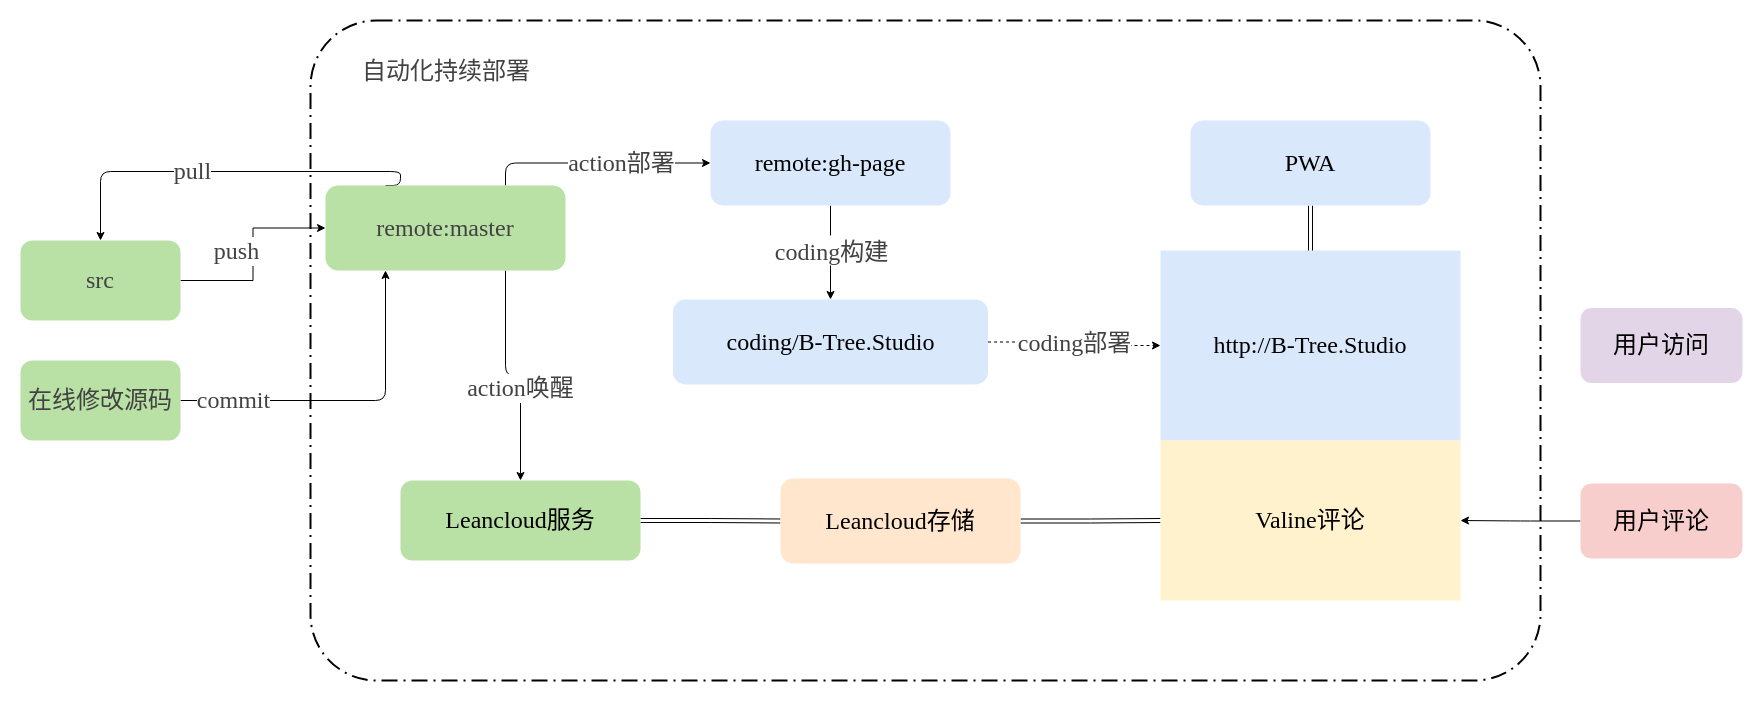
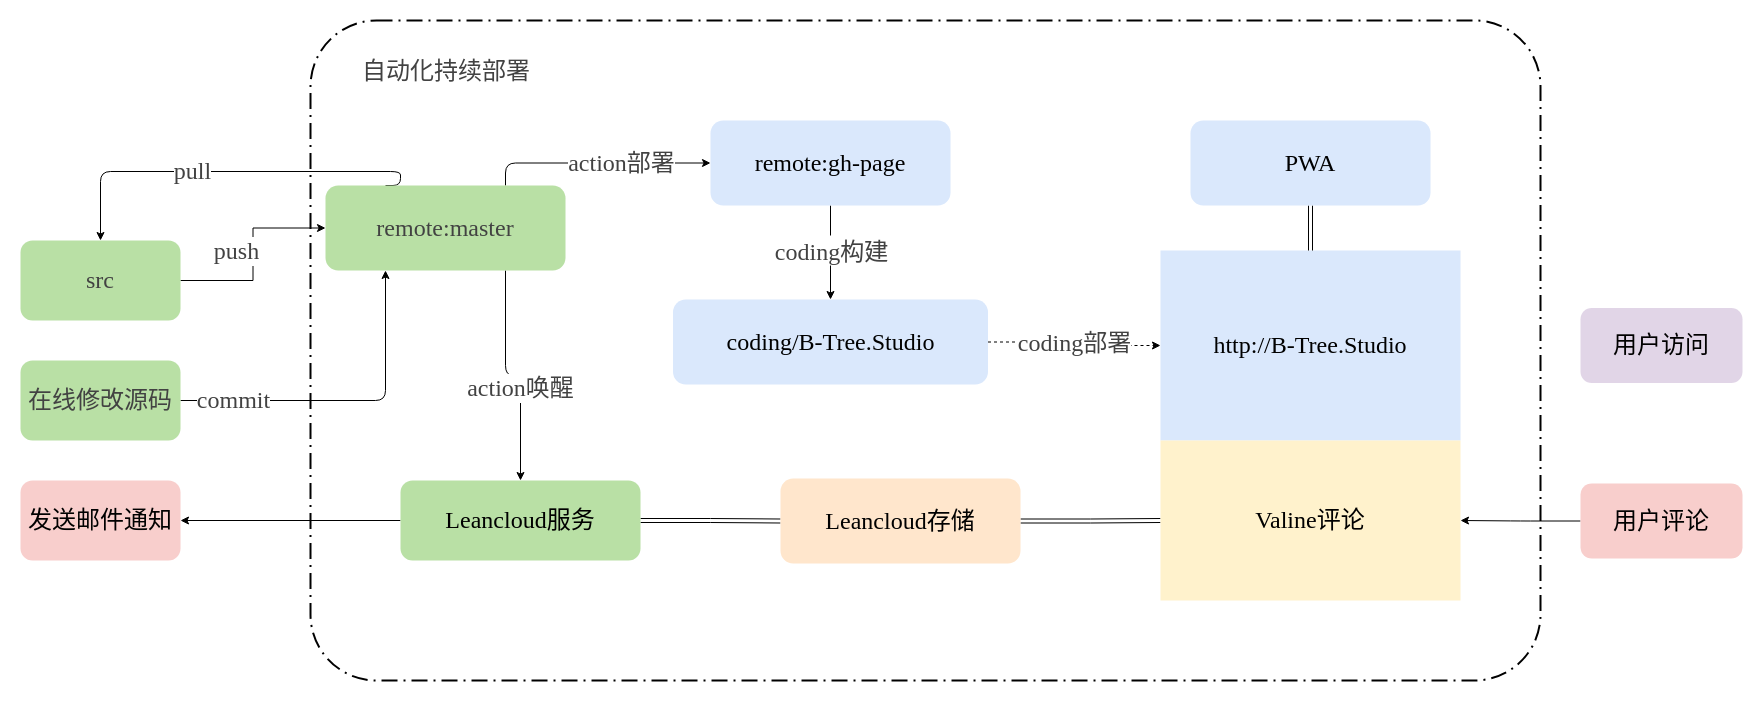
node "发送邮件通知": added
edge "Leancloud服务" -> "发送邮件通知": added
